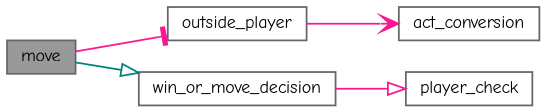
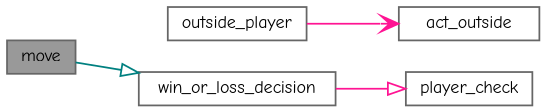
node "act_conversion": label "act_conversion" -> "act_outside"
edge "move" -> "outside_player": removed
node "win_or_move_decision": label "win_or_move_decision" -> "win_or_loss_decision"
